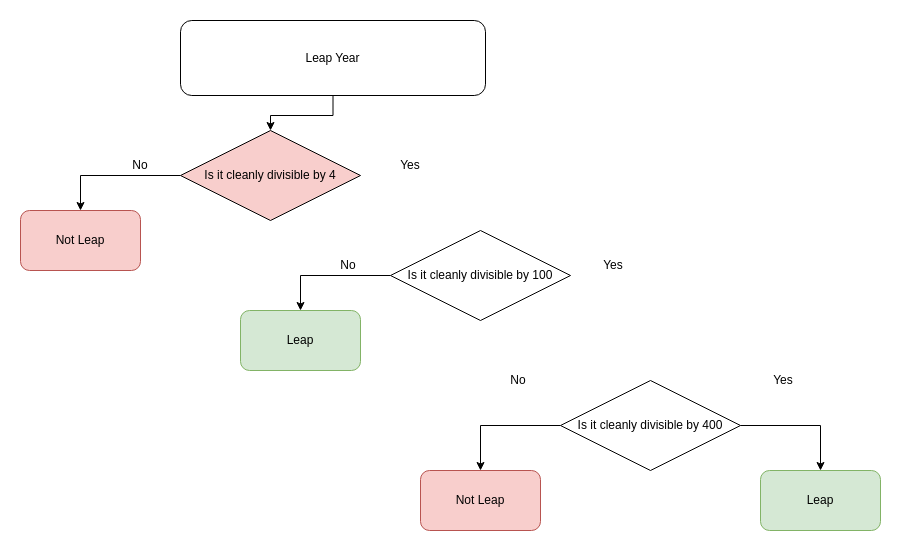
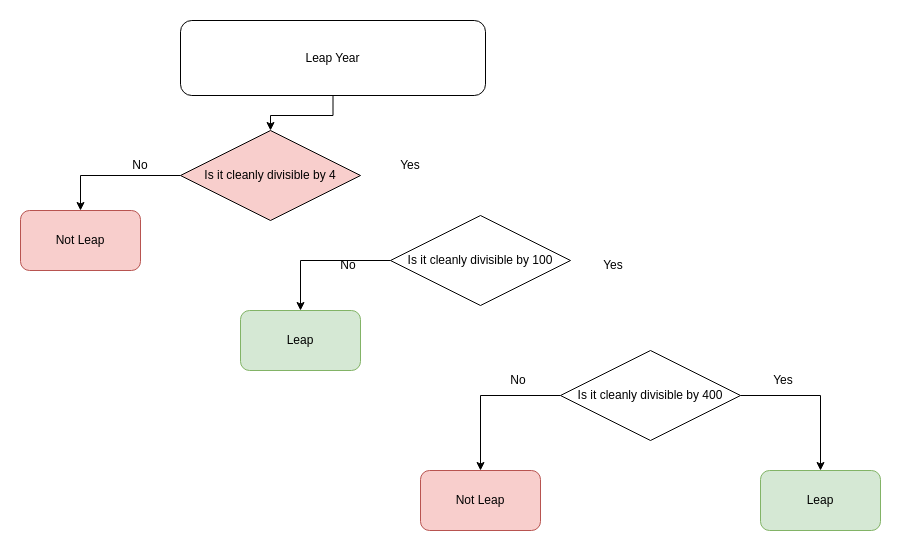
node "Is it cleanly divisible by 100": moved (481, 276) -> (481, 261)
node "Is it cleanly divisible by 400": moved (651, 426) -> (651, 396)
